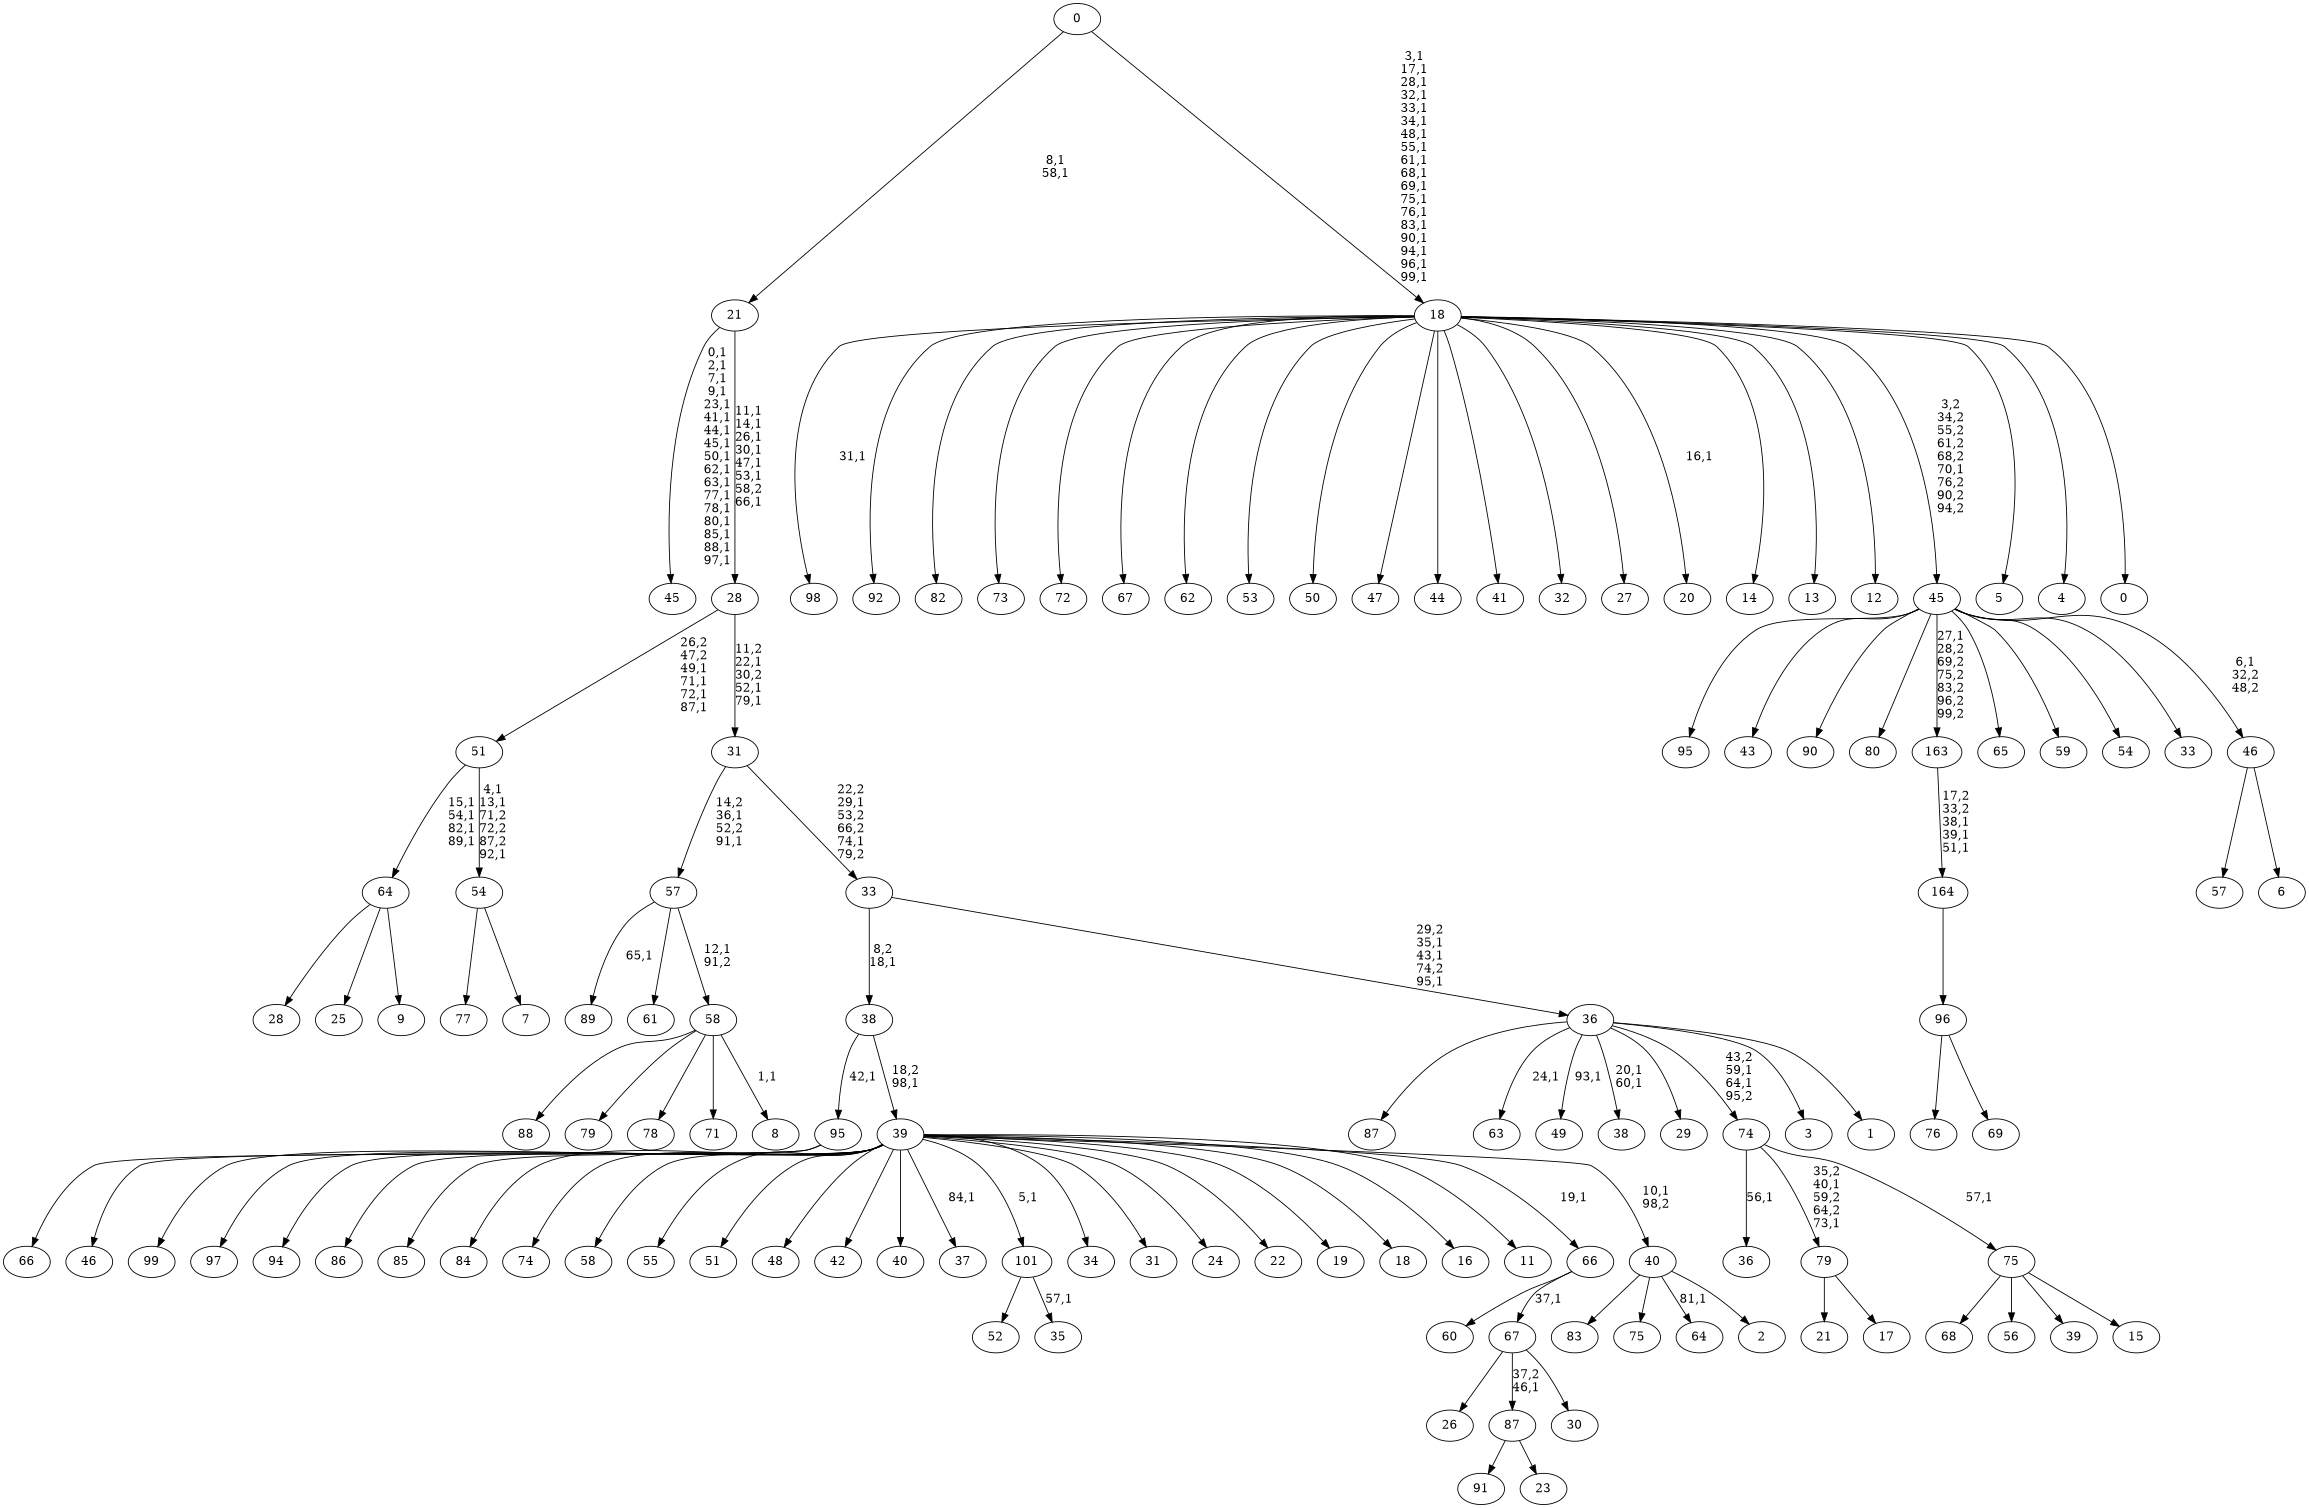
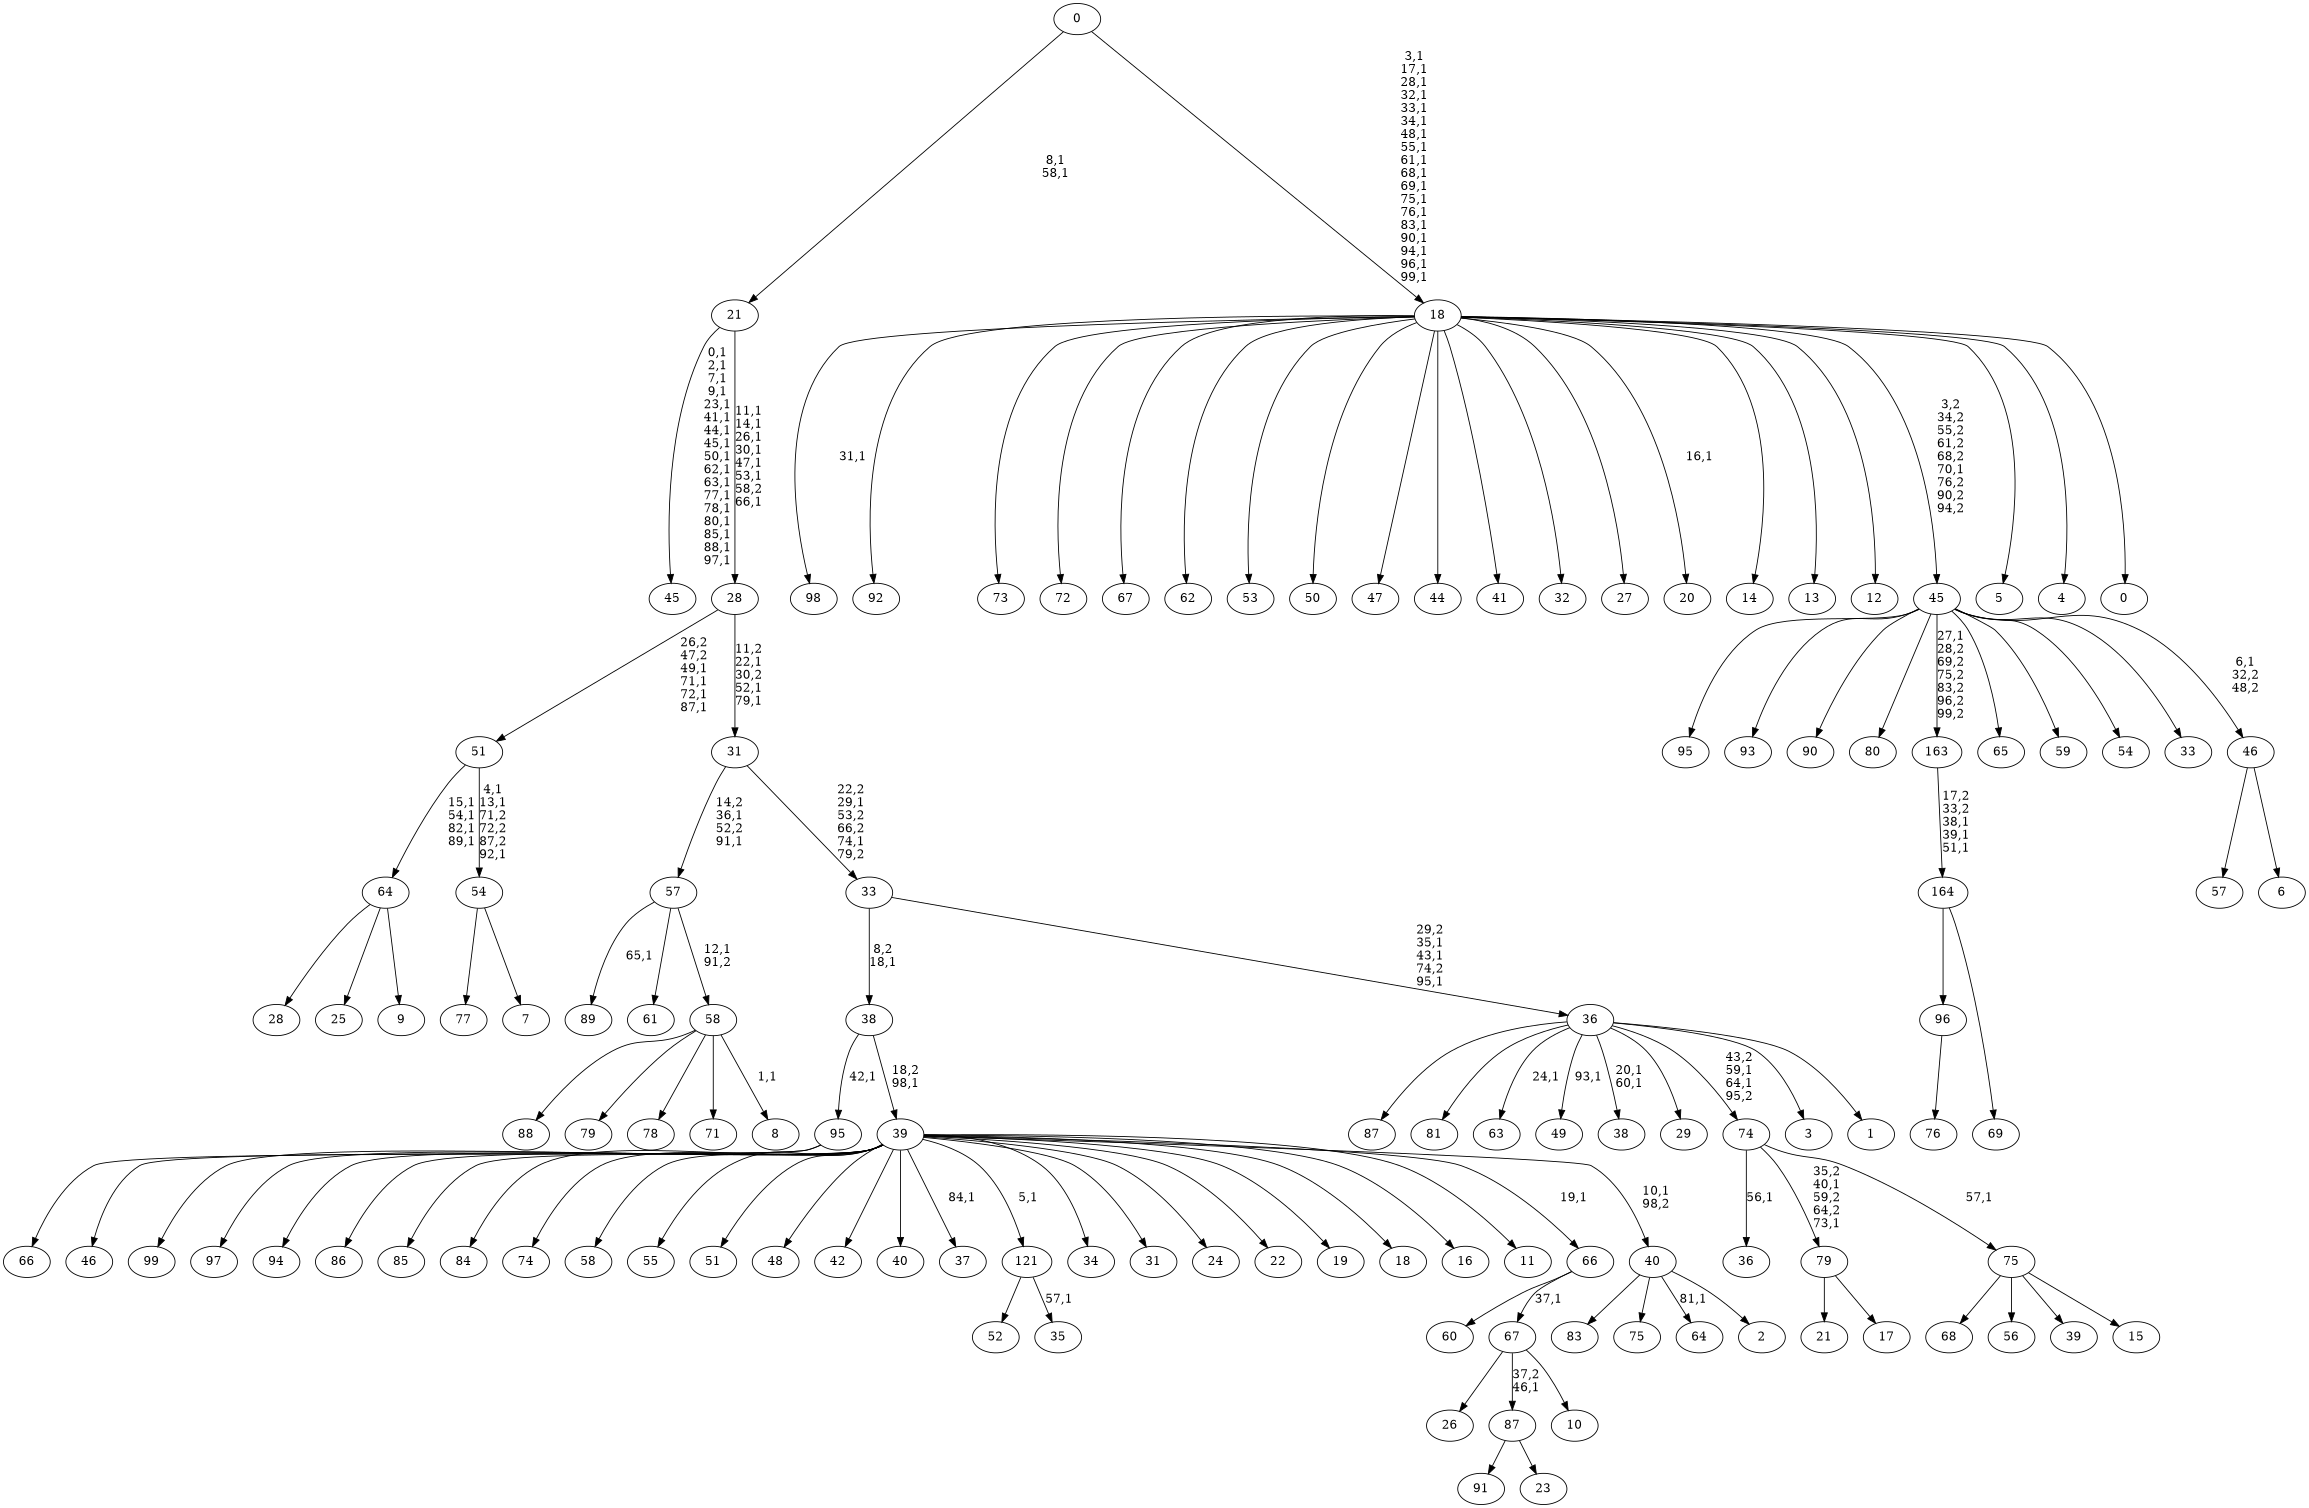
node "82": removed
node "43": label "43" -> "93"
edge "96" -> "69": now "164" -> "69"
node "81": added
node "101": label "101" -> "121"
node "30": label "30" -> "10"
